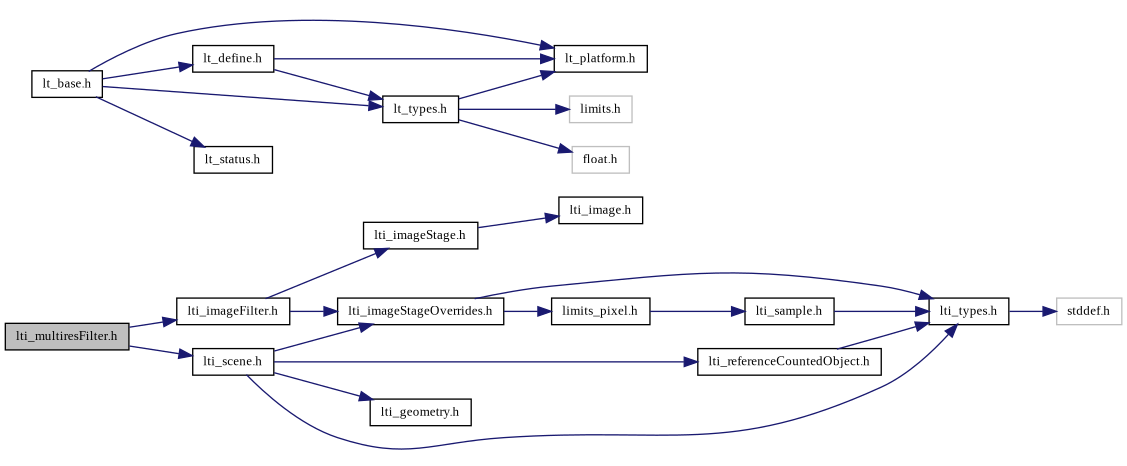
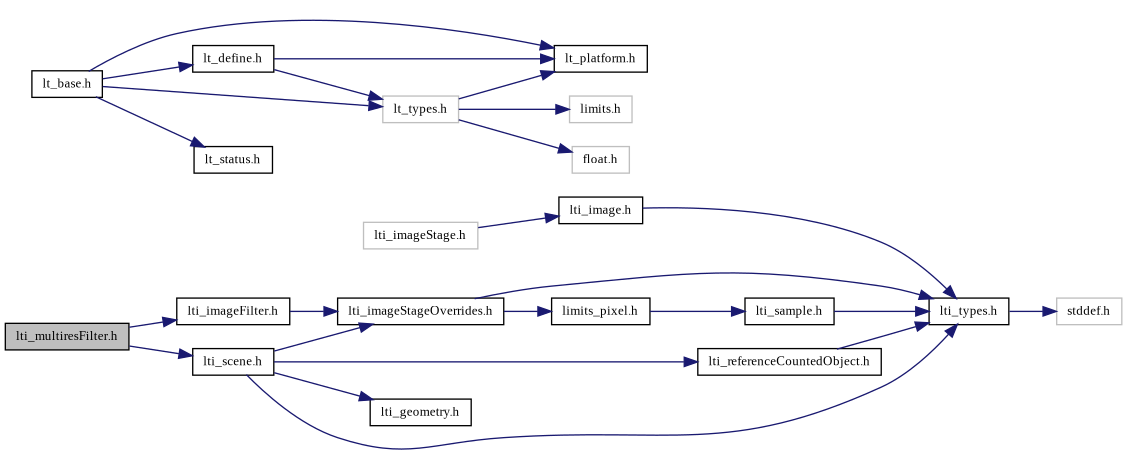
node "lt_types.h": color black -> grey75
edge "lti_image.h" -> "lti_types.h": added
node "lti_imageStage.h": color black -> grey75
edge "lti_imageFilter.h" -> "lti_imageStage.h": removed
